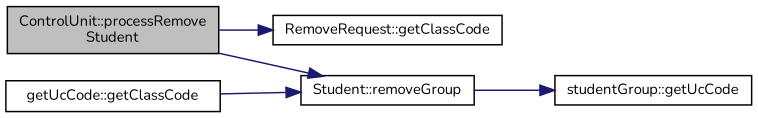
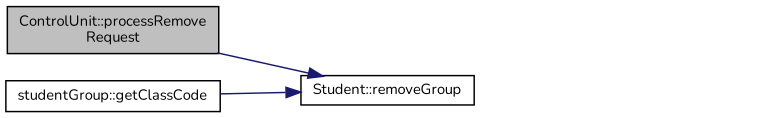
node "ControlUnit::processRemove Student": label "ControlUnit::processRemove Student" -> "ControlUnit::processRemove Request"
node "RemoveRequest::getClassCode": removed
node "studentGroup::getUcCode": removed
node "getUcCode::getClassCode": label "getUcCode::getClassCode" -> "studentGroup::getClassCode"
